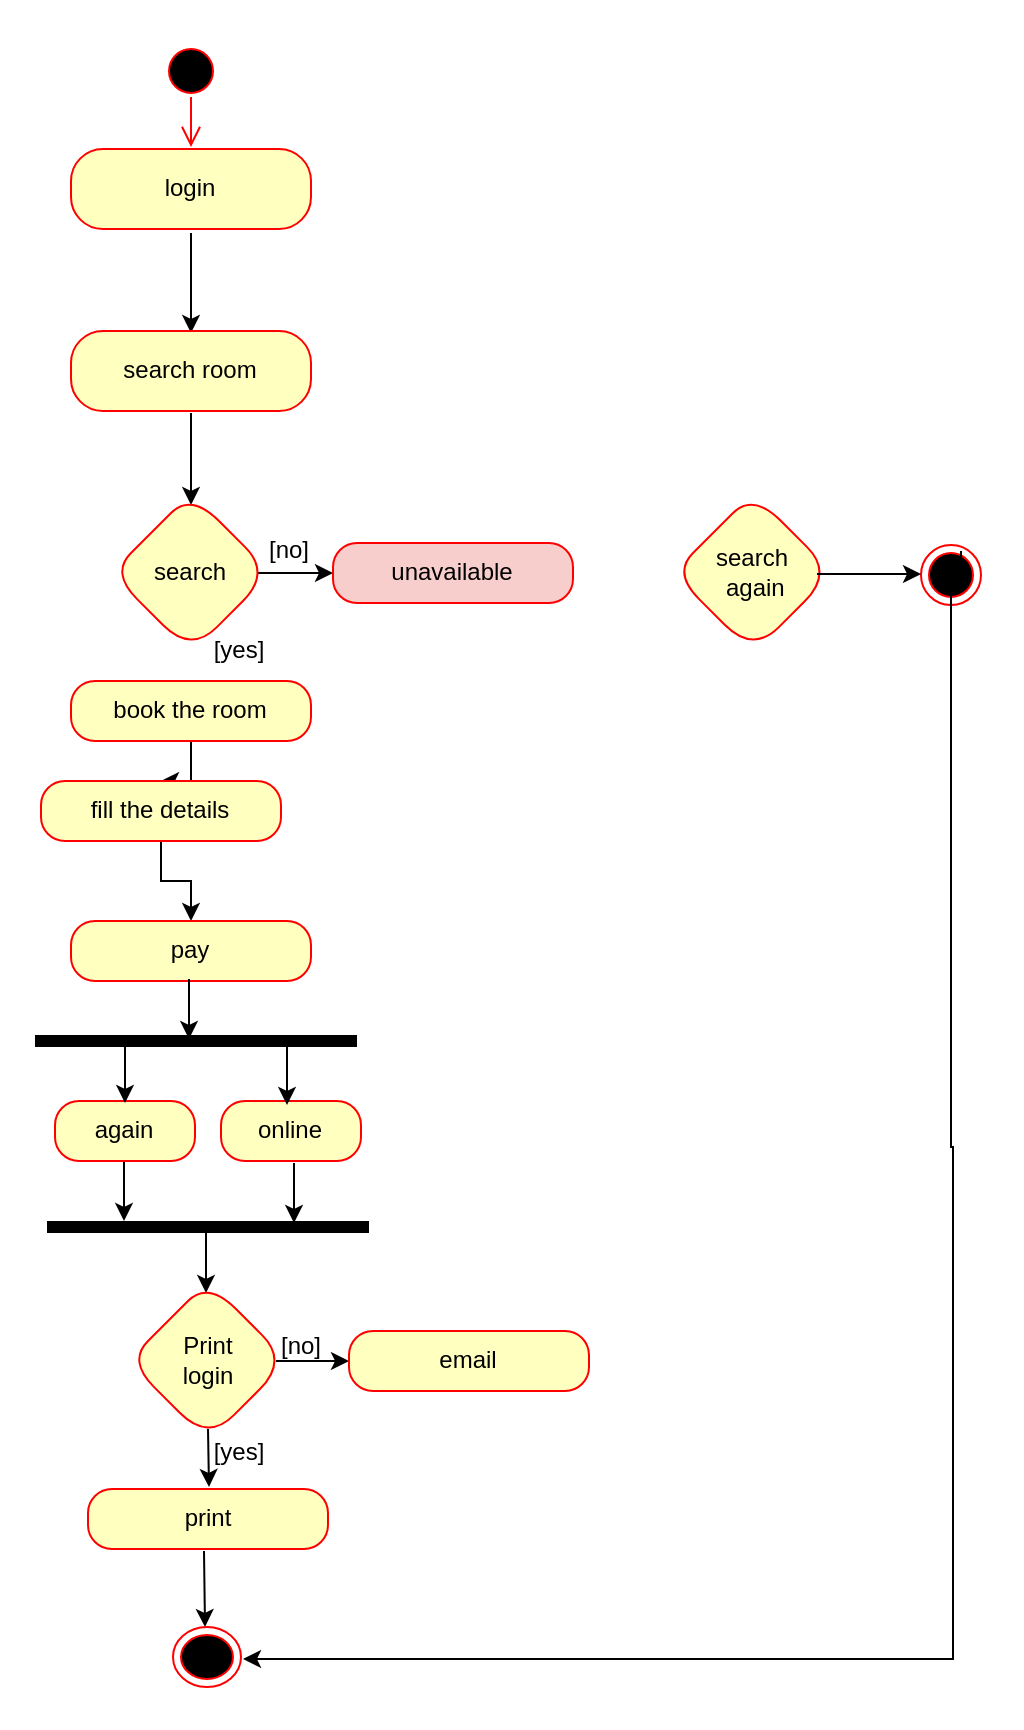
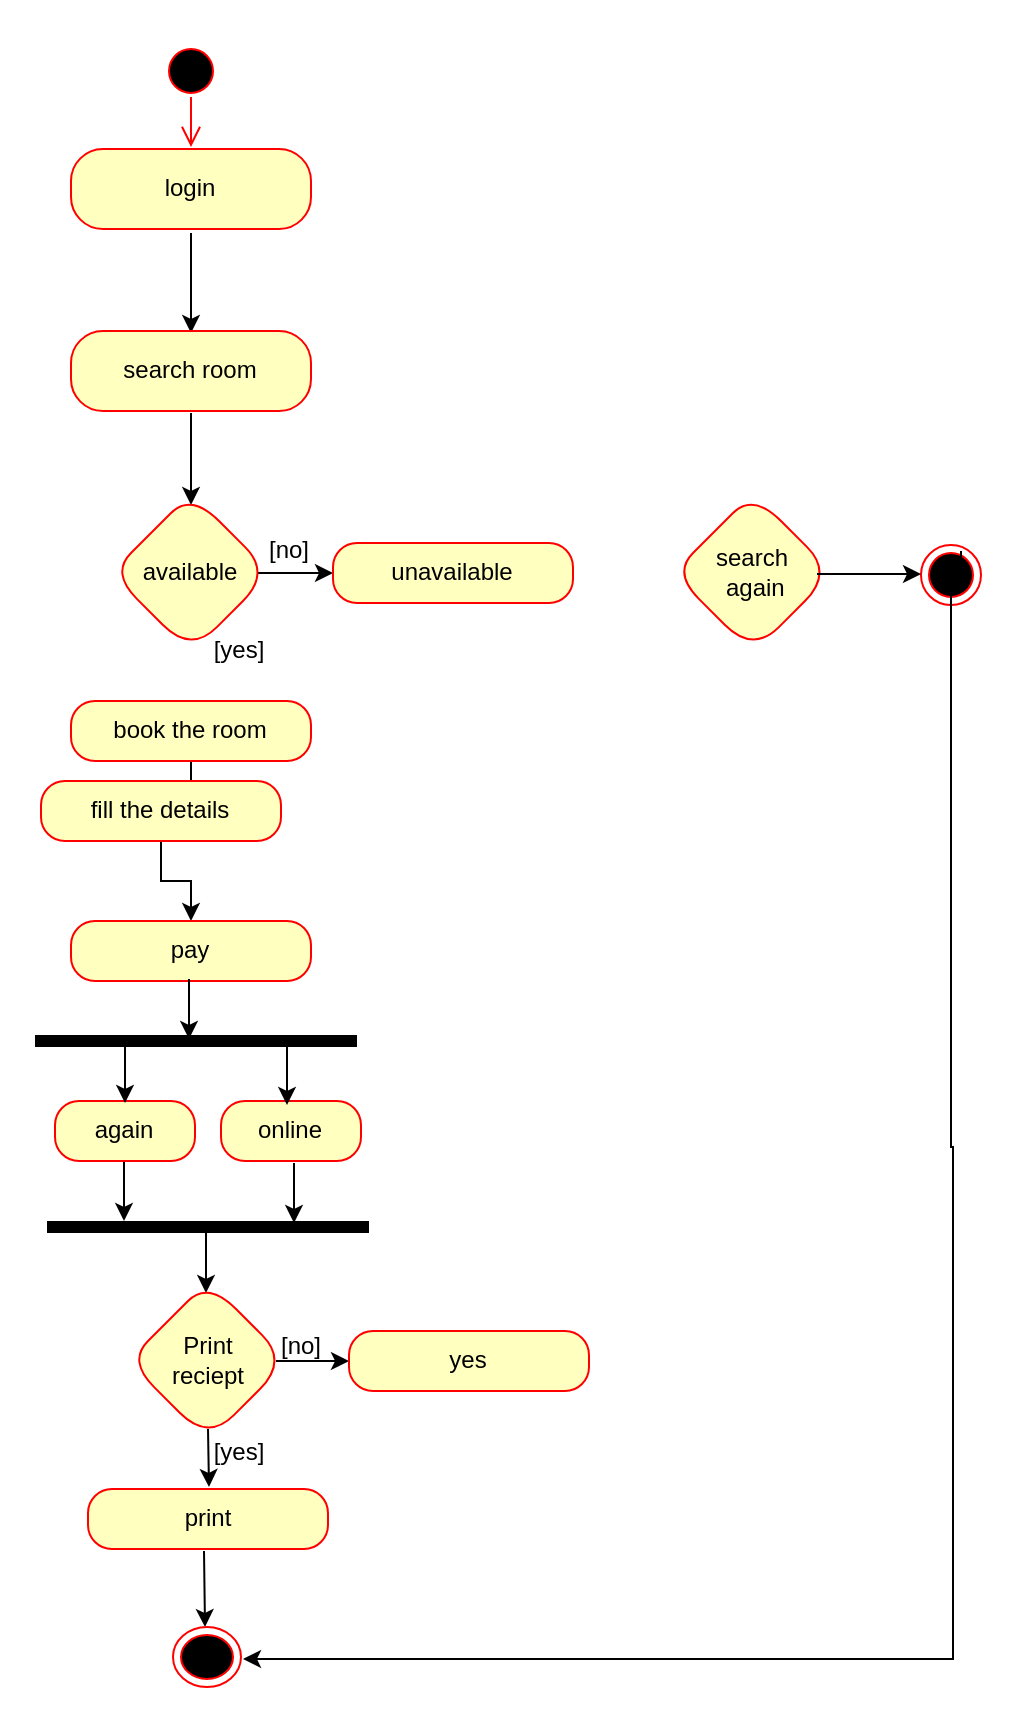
node "search": label "search" -> "available"
node "unavailable": fillcolor #f8cecc -> #ffffc0
node "book the room": moved (191, 711) -> (191, 731)
node "Print login": label "Print login" -> "Print reciept"
node "email": label "email" -> "yes"
